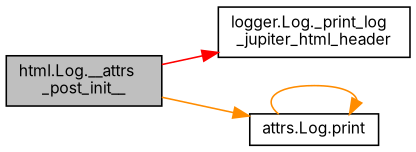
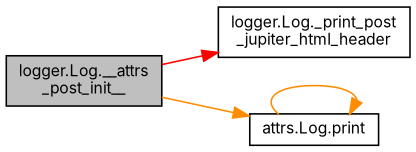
node "logger.Log._print_log _jupiter_html_header": label "logger.Log._print_log _jupiter_html_header" -> "logger.Log._print_post _jupiter_html_header"
node "html.Log.__attrs _post_init__": label "html.Log.__attrs _post_init__" -> "logger.Log.__attrs _post_init__"
